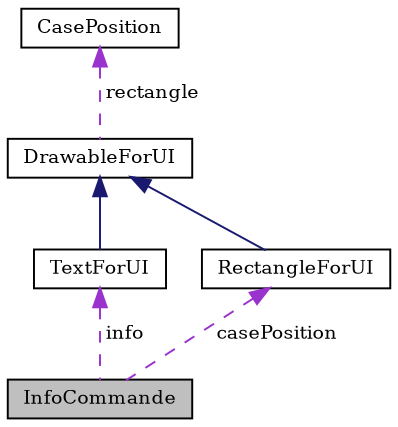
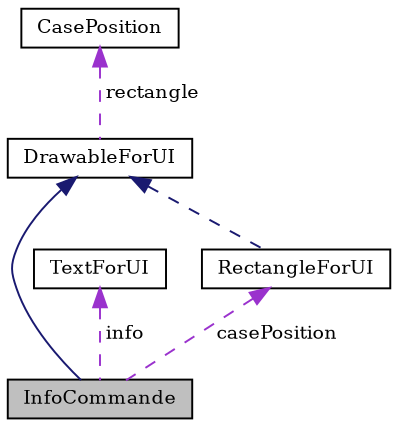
edge "RectangleForUI" -> "DrawableForUI": style solid -> dashed
edge "TextForUI" -> "DrawableForUI": now "InfoCommande" -> "DrawableForUI"
